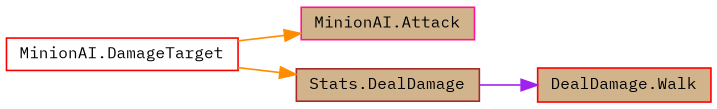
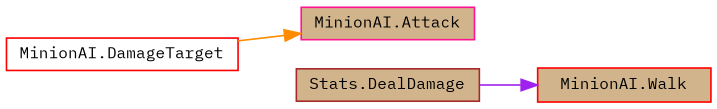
edge "MinionAI.DamageTarget" -> "Stats.DealDamage": removed
node "DealDamage.Walk": label "DealDamage.Walk" -> "MinionAI.Walk"
